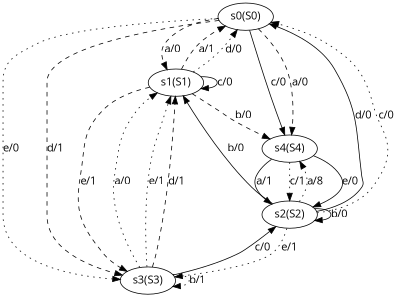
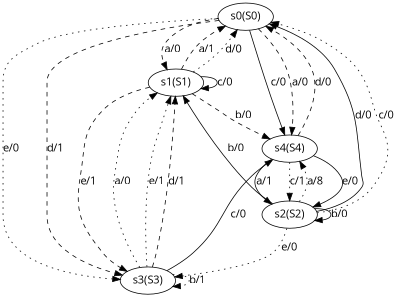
edge "s4(S4)" -> "s0(S0)": added, label "d/0"
edge "s2(S2)" -> "s3(S3)": label "e/1" -> "e/0"
edge "s3(S3)" -> "s2(S2)": now "s3(S3)" -> "s4(S4)"
